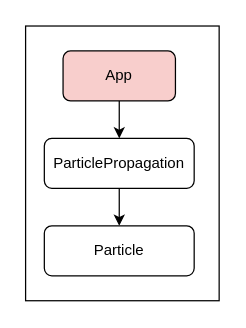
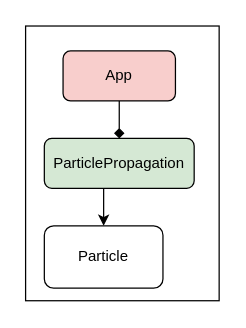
edge "App" -> "ParticlePropagation": arrowhead classic -> diamond
node "ParticlePropagation": fillcolor #ffffff -> #d5e8d4
node "Particle": size 150x50 -> 119x63
